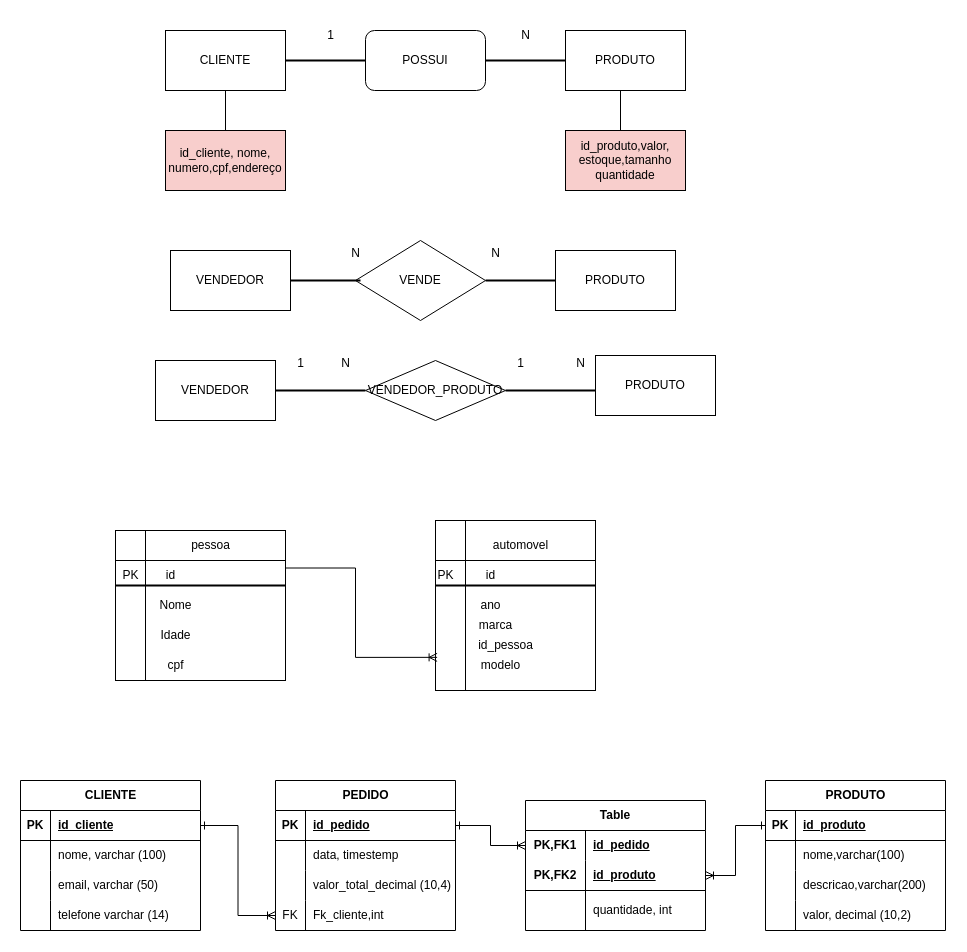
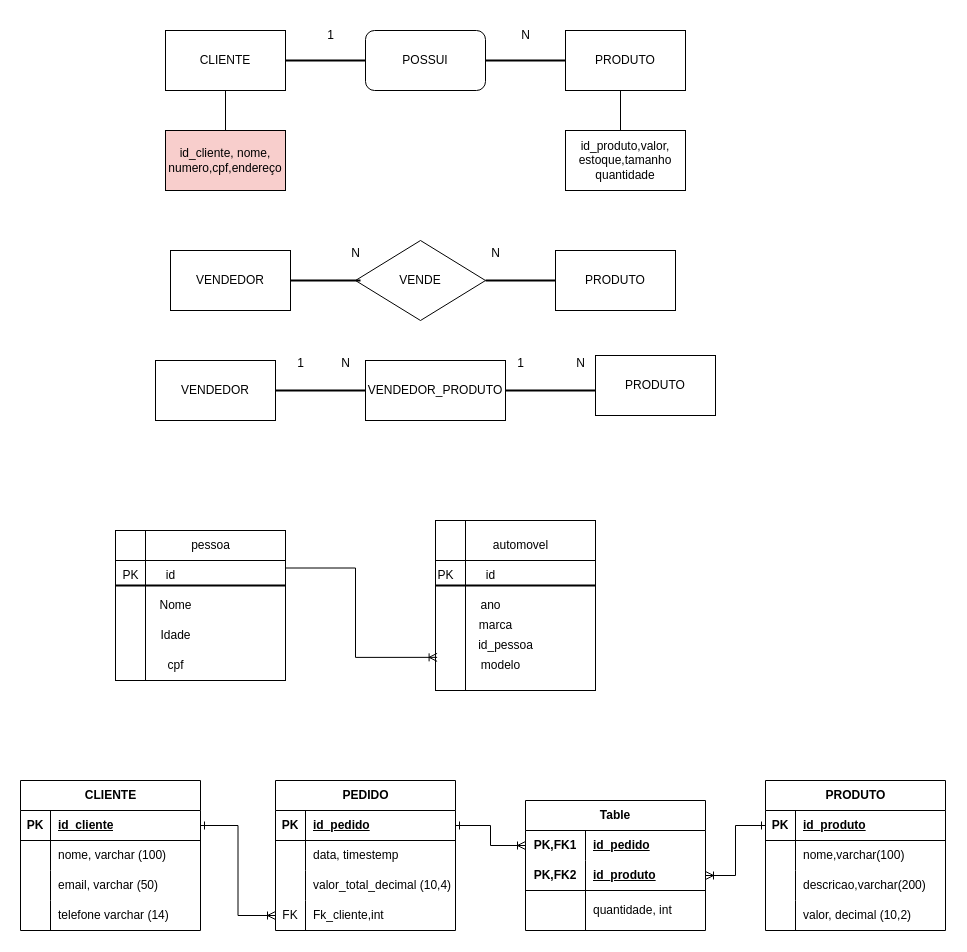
node "id_produto,valor, estoque,tamanho quantidade": fillcolor #f8cecc -> #ffffff
node "VENDEDOR_PRODUTO": shape diamond -> rectangle
